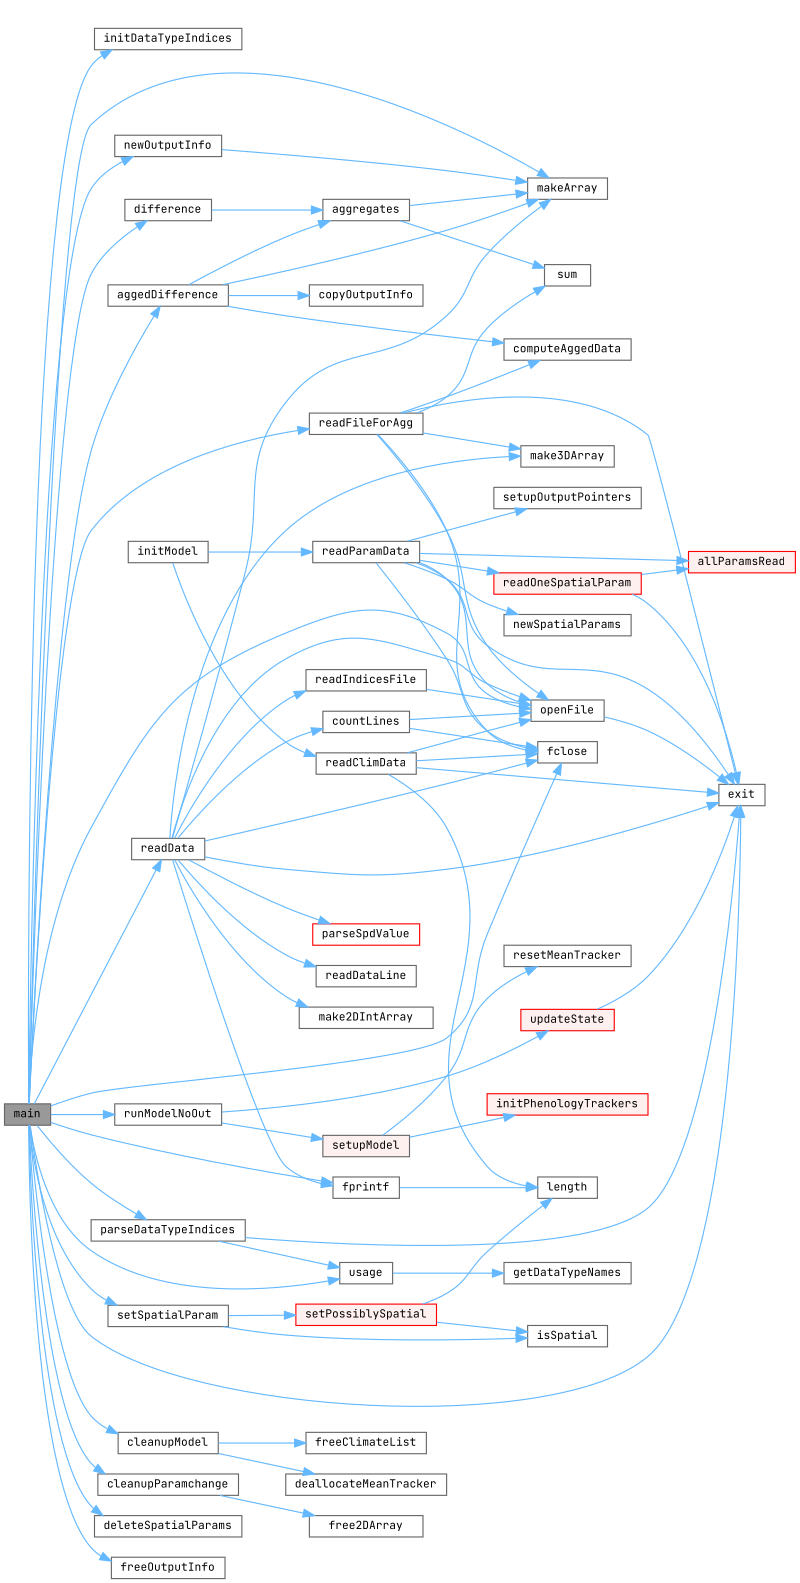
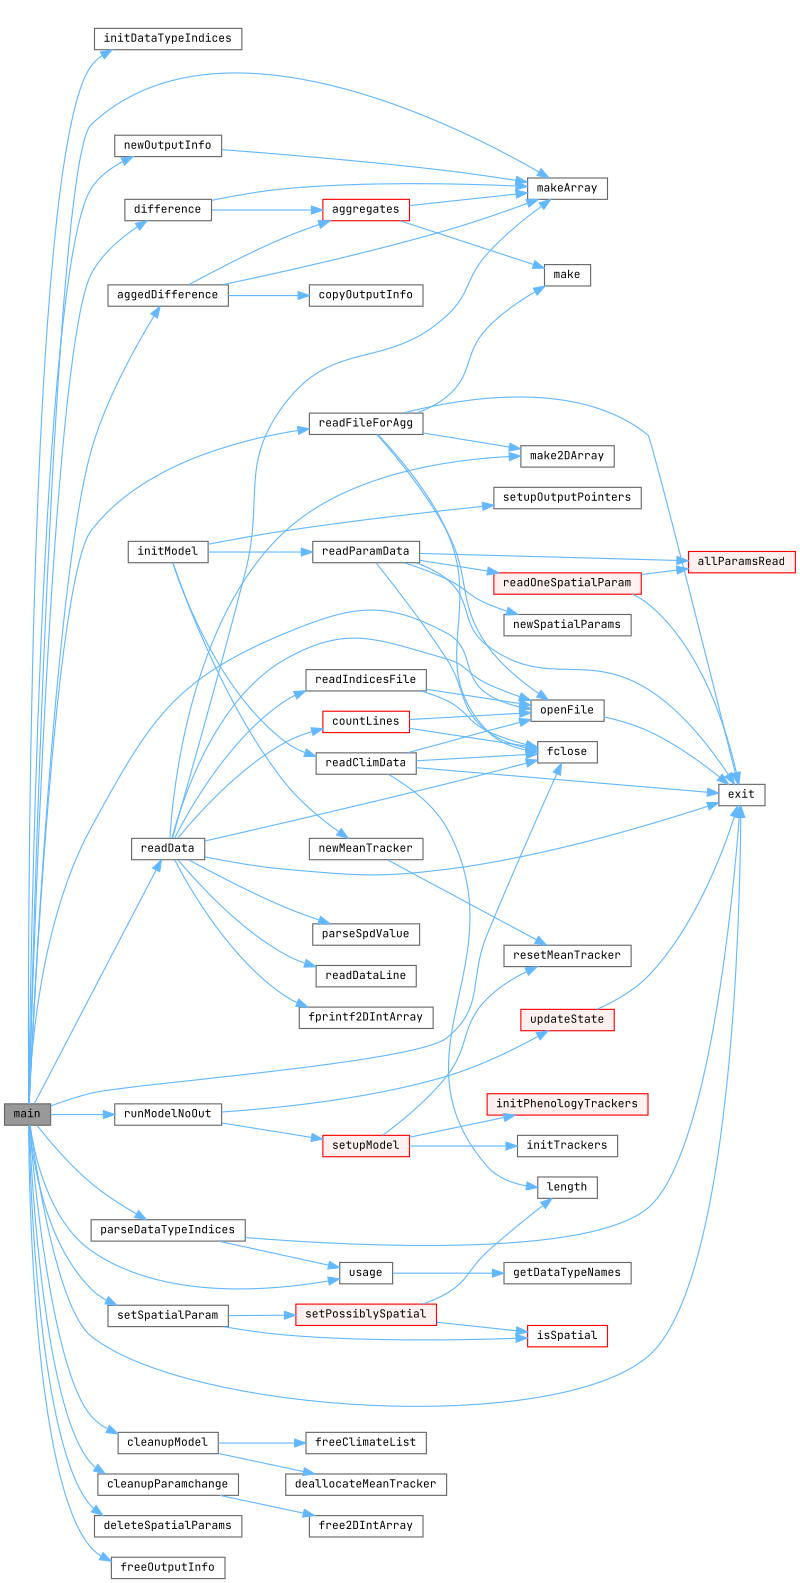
edge "difference" -> "makeArray": added
node "aggregates": color grey40 -> red
node "sum": label "sum" -> "make"
node "computeAggedData": removed
node "make3DArray": label "make3DArray" -> "make2DArray"
edge "readParamData" -> "setupOutputPointers": now "initModel" -> "setupOutputPointers"
edge "readParamData" -> "openFile": removed
edge "readIndicesFile" -> "fclose": added
node "countLines": color grey40 -> red
node "newMeanTracker": added
node "parseSpdValue": color red -> grey40
node "make2DIntArray": label "make2DIntArray" -> "fprintf2DIntArray"
node "setupModel": color grey40 -> red
node "initTrackers": added
node "fprintf": removed
node "isSpatial": color grey40 -> red
node "free2DArray": label "free2DArray" -> "free2DIntArray"
